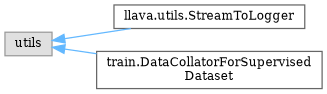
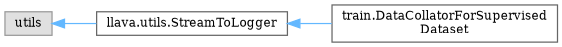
edge "train.DataCollatorForSupervised Dataset" -> "utils": now "train.DataCollatorForSupervised Dataset" -> "llava.utils.StreamToLogger"
